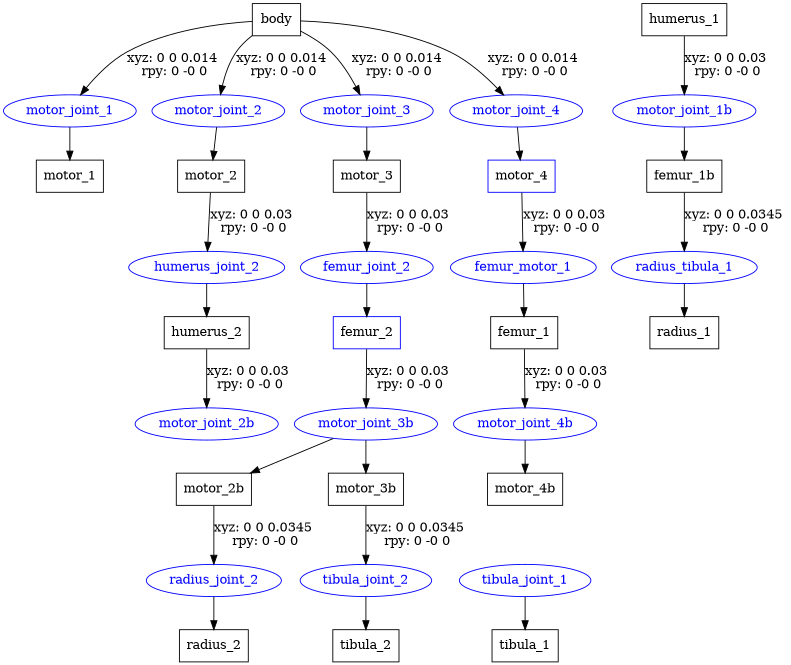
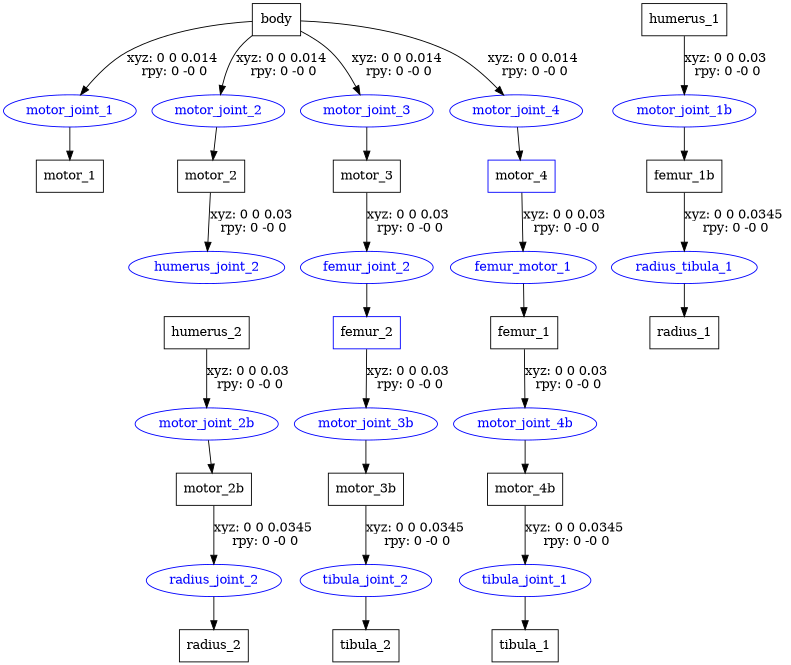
edge "humerus_joint_2" -> "humerus_2": removed
edge "motor_joint_3b" -> "motor_2b": now "motor_joint_2b" -> "motor_2b"
edge "motor_4b" -> "tibula_joint_1": added, label "xyz: 0 0 0.0345 rpy: 0 -0 0"
